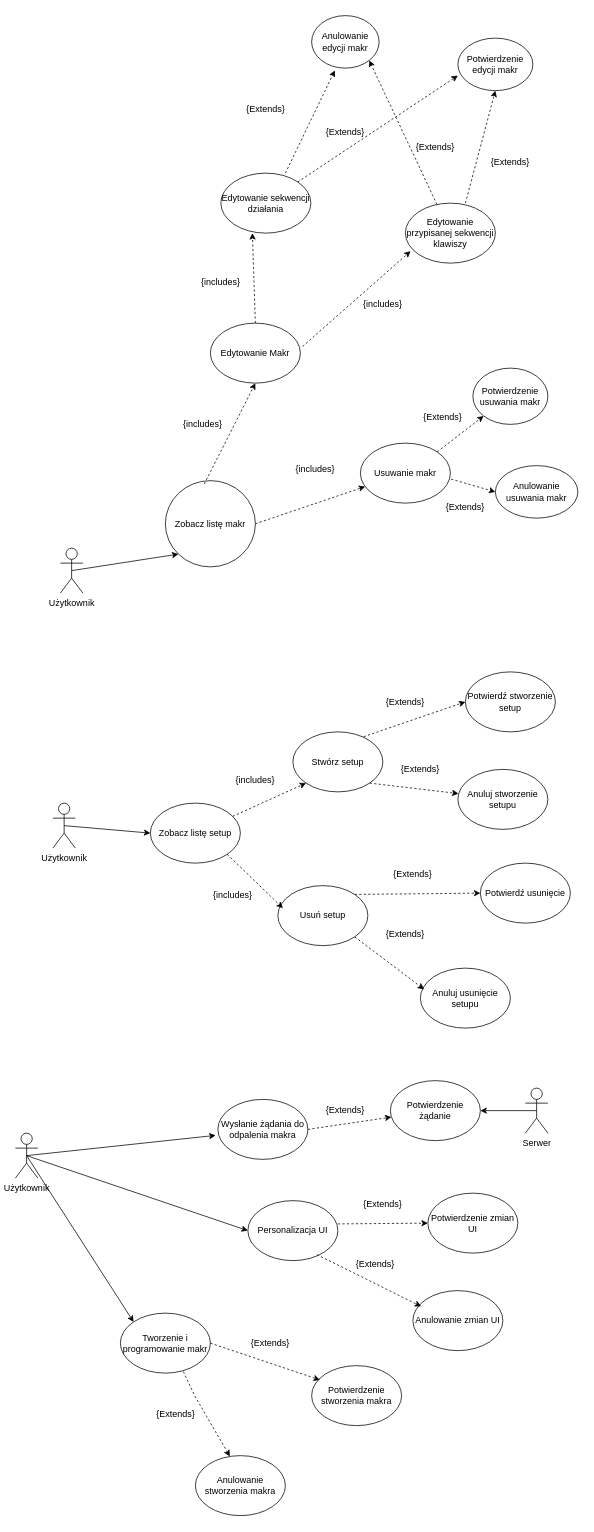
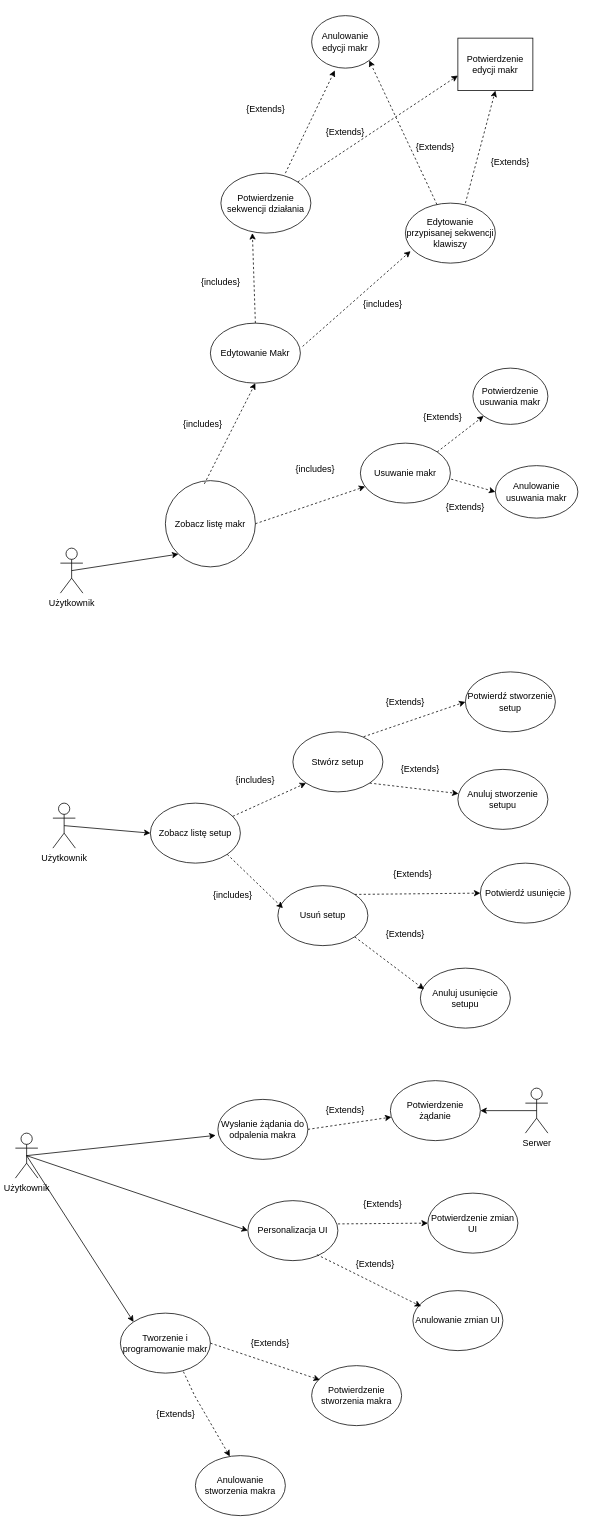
node "Potwierdzenie edycji makr": shape ellipse -> rectangle
node "Edytowanie sekwencji działania": label "Edytowanie sekwencji działania" -> "Potwierdzenie sekwencji działania"
